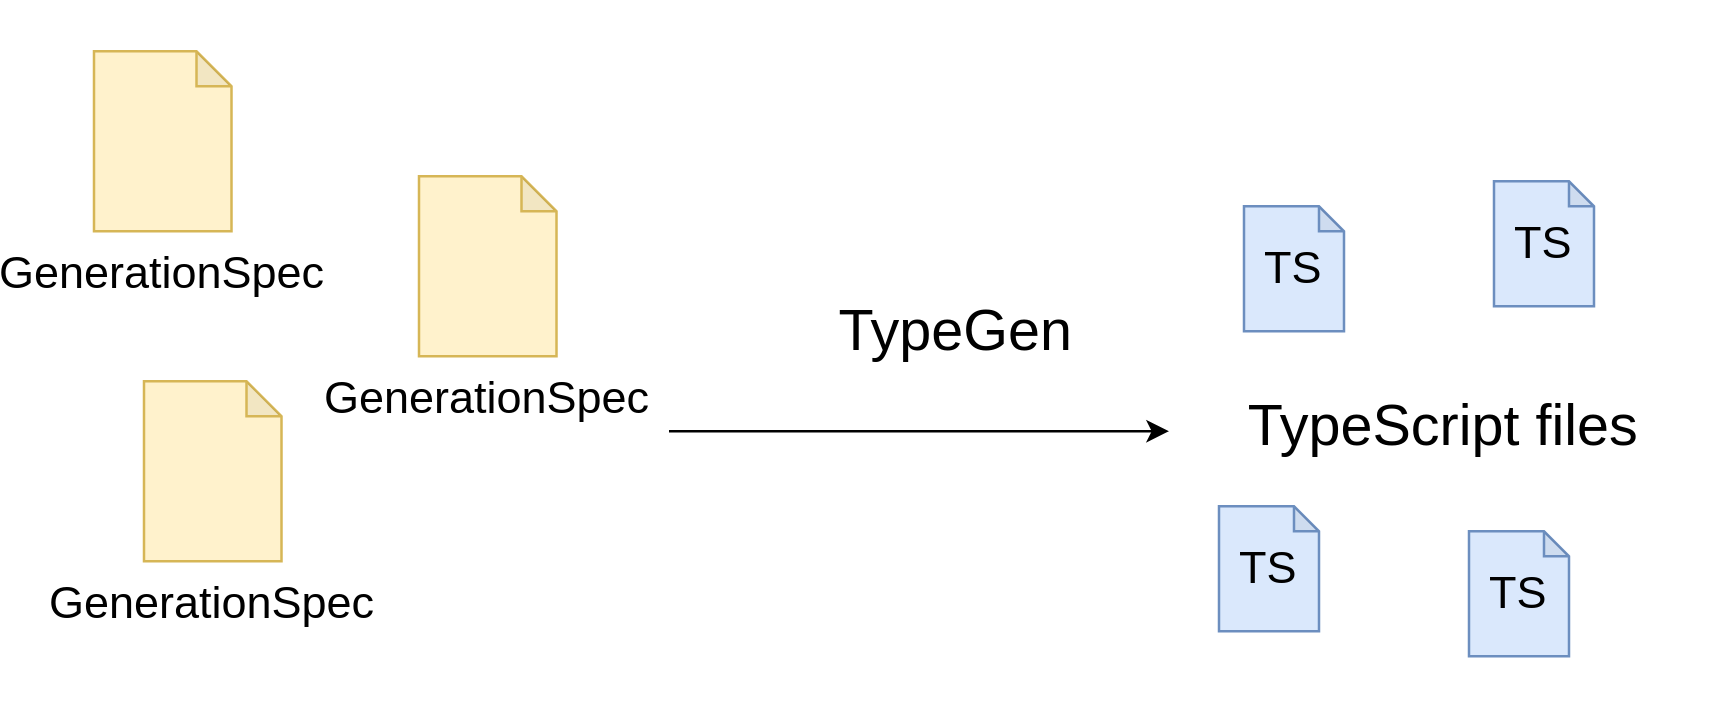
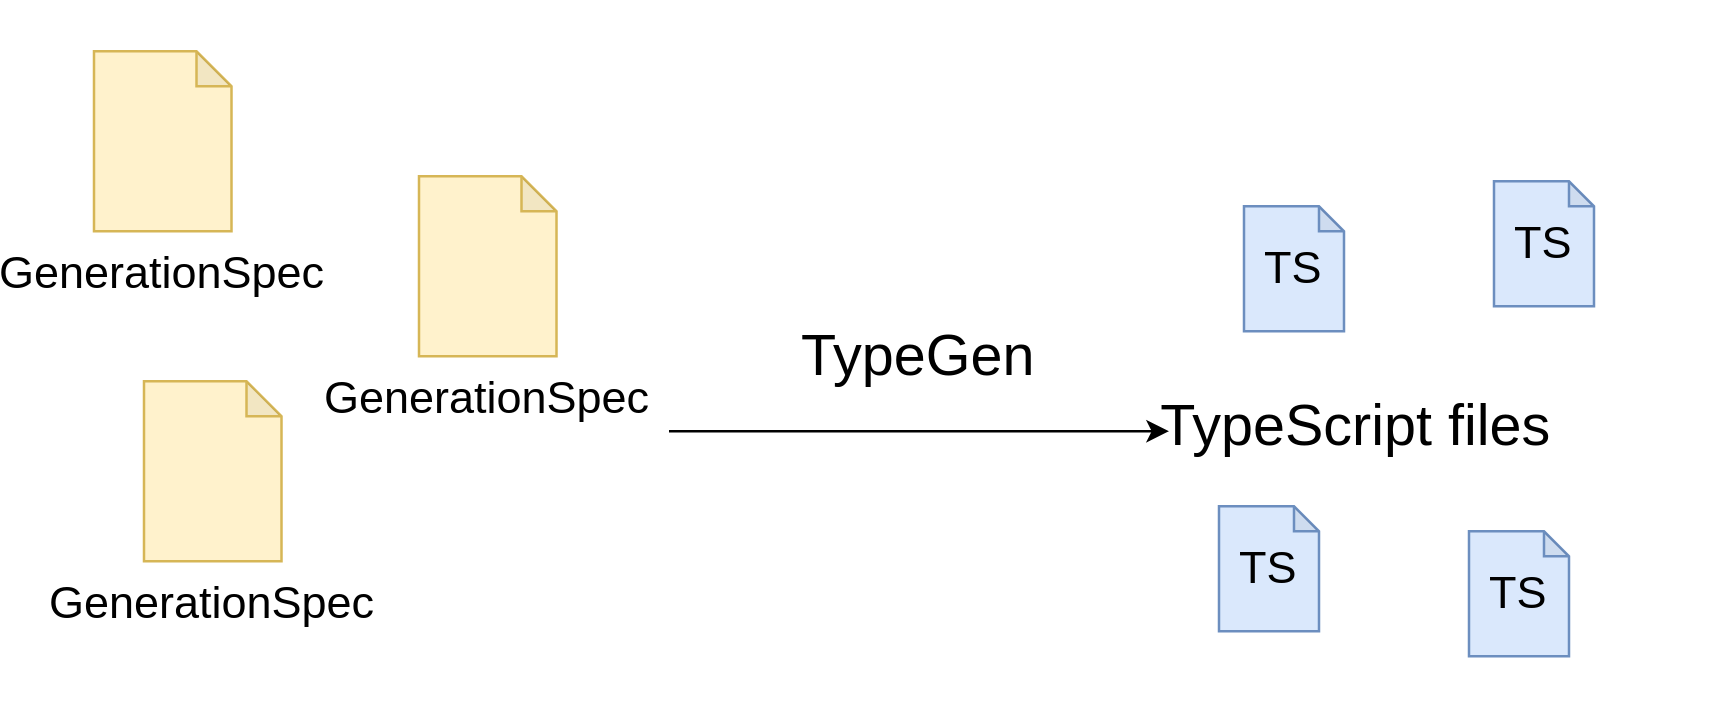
node "TypeGen": moved (956, 331) -> (919, 356)
node "TypeScript files": moved (1444, 425) -> (1356, 425)
